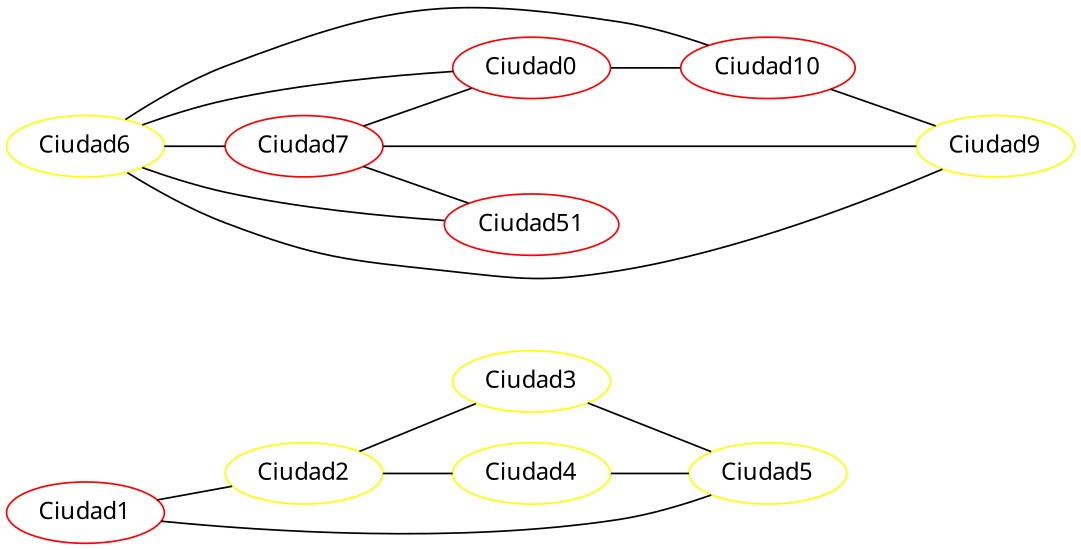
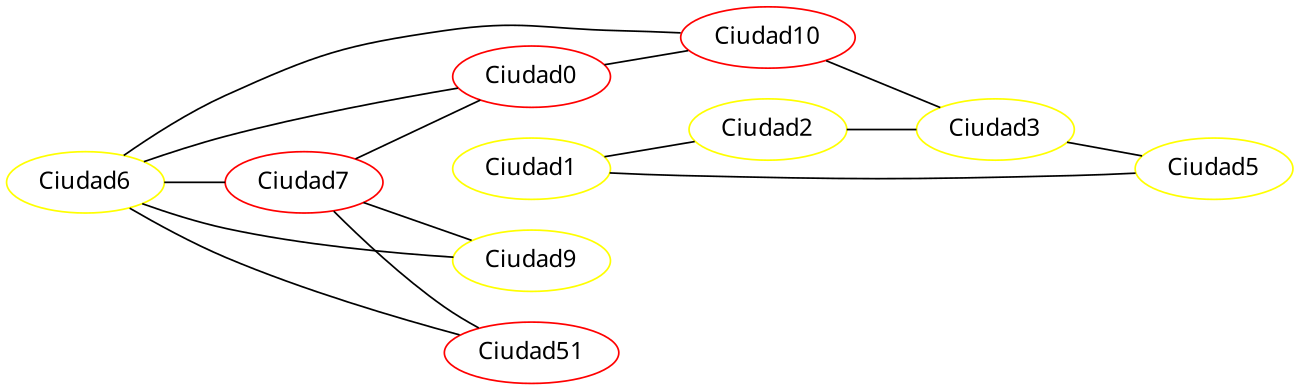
edge "Ciudad10" -- "Ciudad9": now "Ciudad10" -- "Ciudad3"
node "Ciudad4": removed
node "Ciudad1": color red -> yellow
